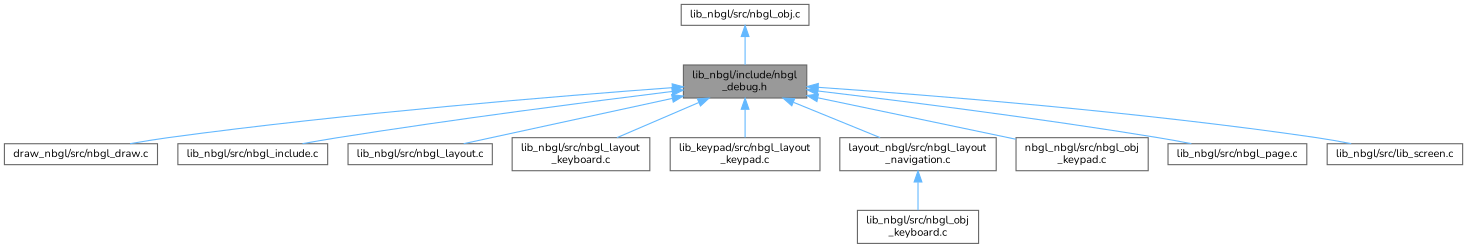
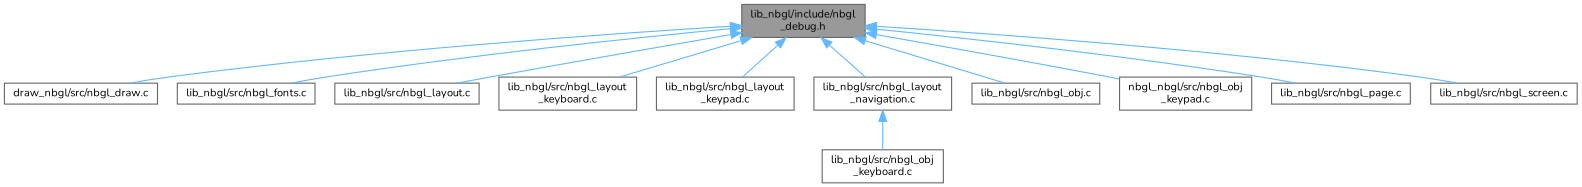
edge "lib_nbgl/include/nbgl _debug.h" -> "lib_nbgl/src/nbgl_obj.c": reversed
node "lib_nbgl/src/nbgl_include.c": label "lib_nbgl/src/nbgl_include.c" -> "lib_nbgl/src/nbgl_fonts.c"
node "lib_keypad/src/nbgl_layout _keypad.c": label "lib_keypad/src/nbgl_layout _keypad.c" -> "lib_nbgl/src/nbgl_layout _keypad.c"
node "layout_nbgl/src/nbgl_layout _navigation.c": label "layout_nbgl/src/nbgl_layout _navigation.c" -> "lib_nbgl/src/nbgl_layout _navigation.c"
node "lib_nbgl/src/lib_screen.c": label "lib_nbgl/src/lib_screen.c" -> "lib_nbgl/src/nbgl_screen.c"
